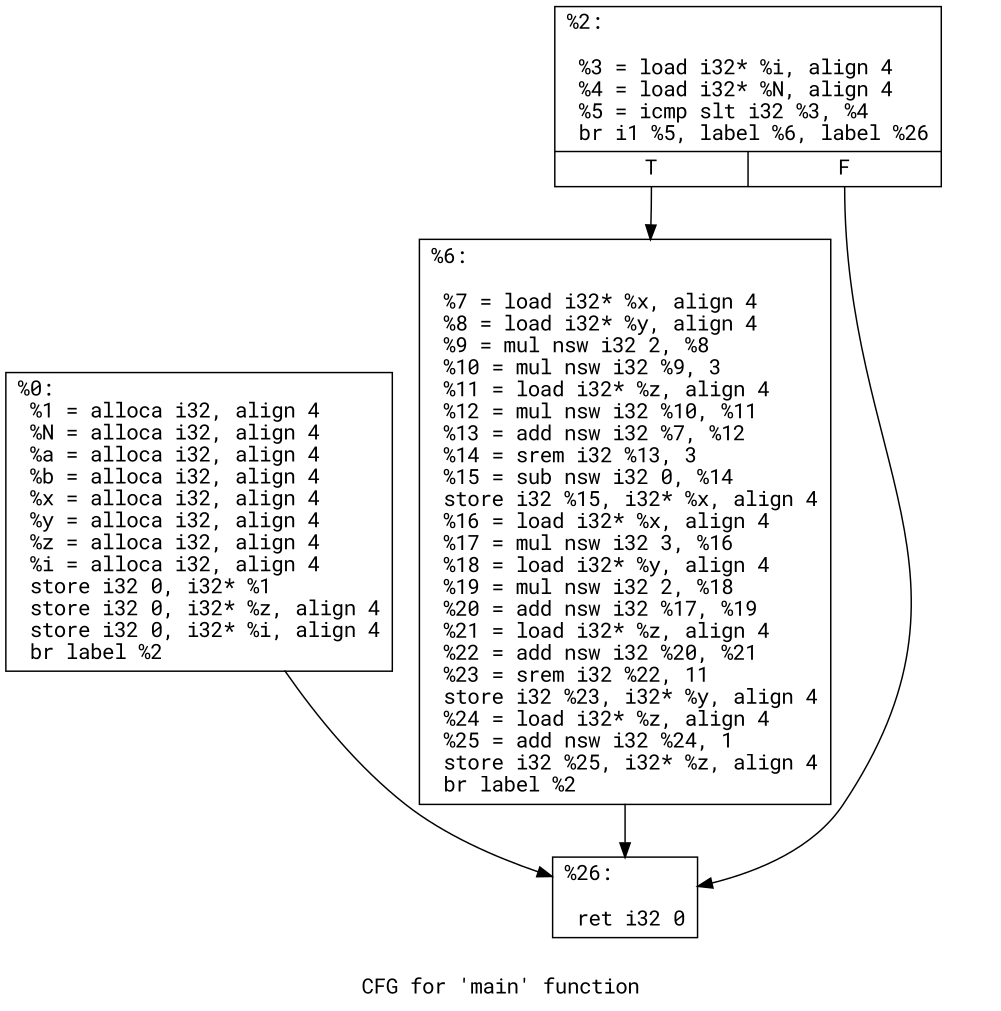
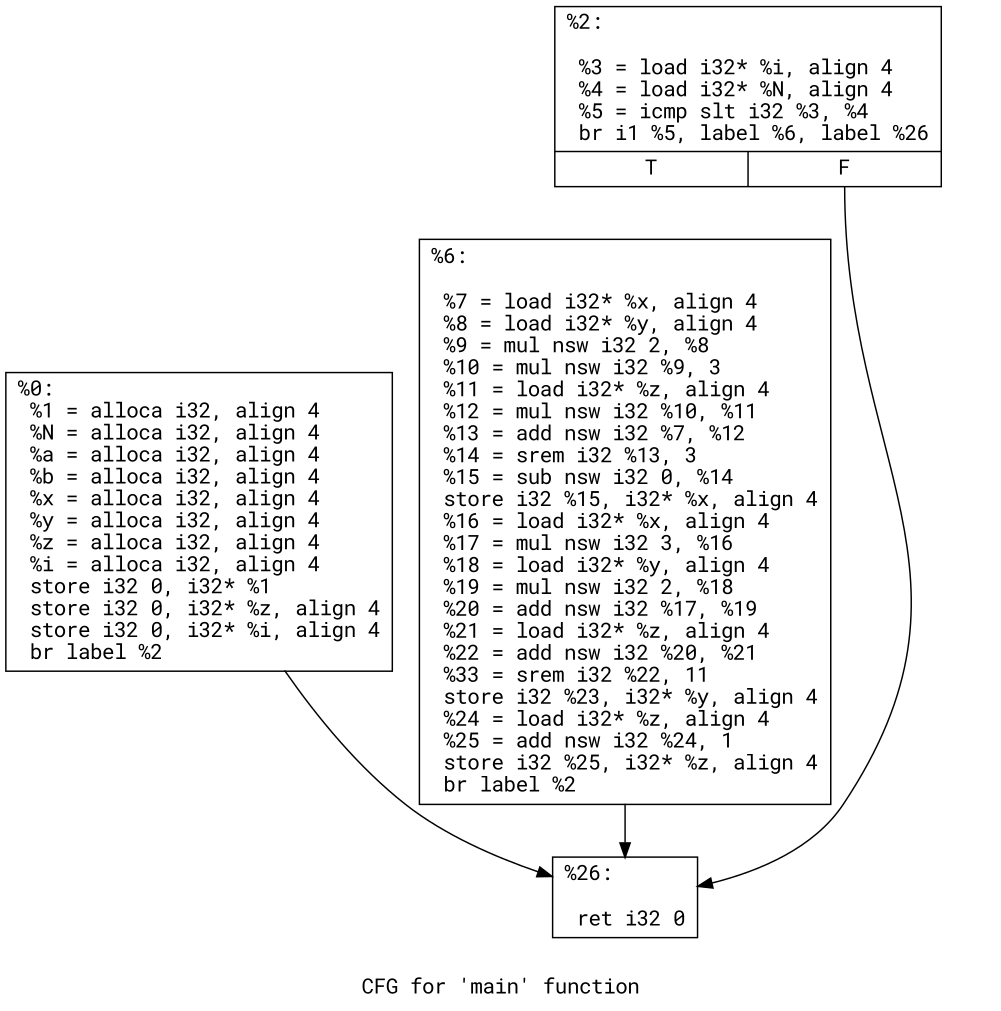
edge "%2:" -> "%6:": removed
node "%6:": text "%23 = srem i32 %22, 11" -> "%33 = srem i32 %22, 11"
